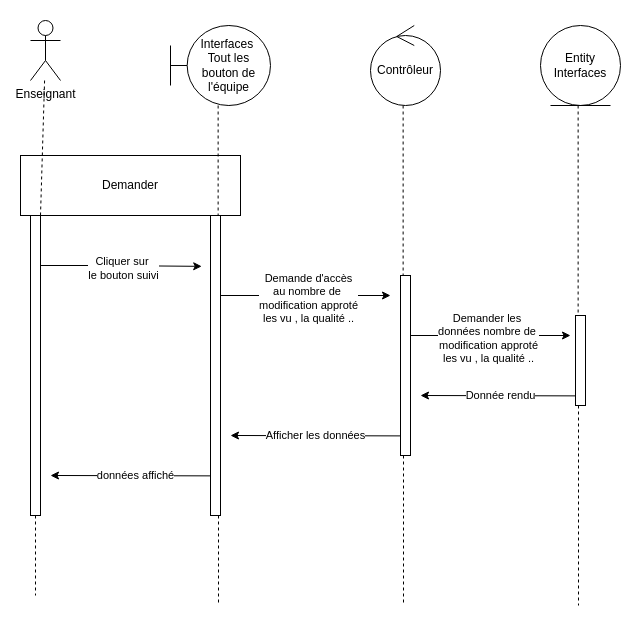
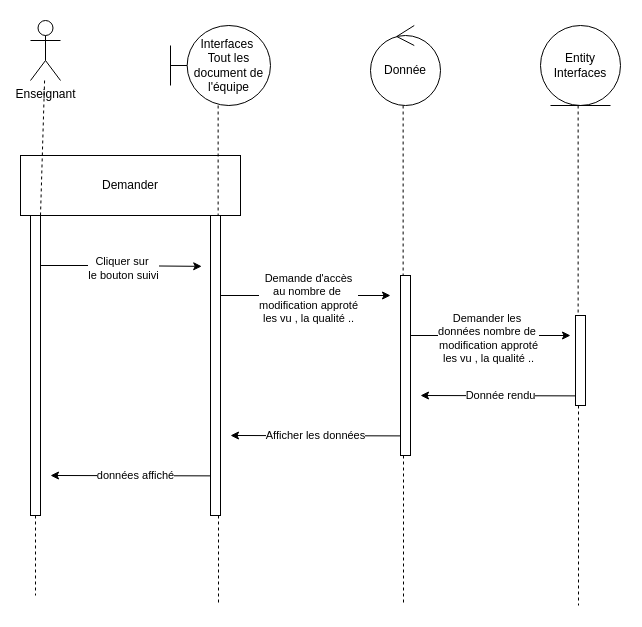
node "Interfaces Tout les bouton de l'équipe": label "Interfaces Tout les bouton de l'équipe" -> "Interfaces Tout les document de l'équipe"
node "Contrôleur": label "Contrôleur" -> "Donnée"
